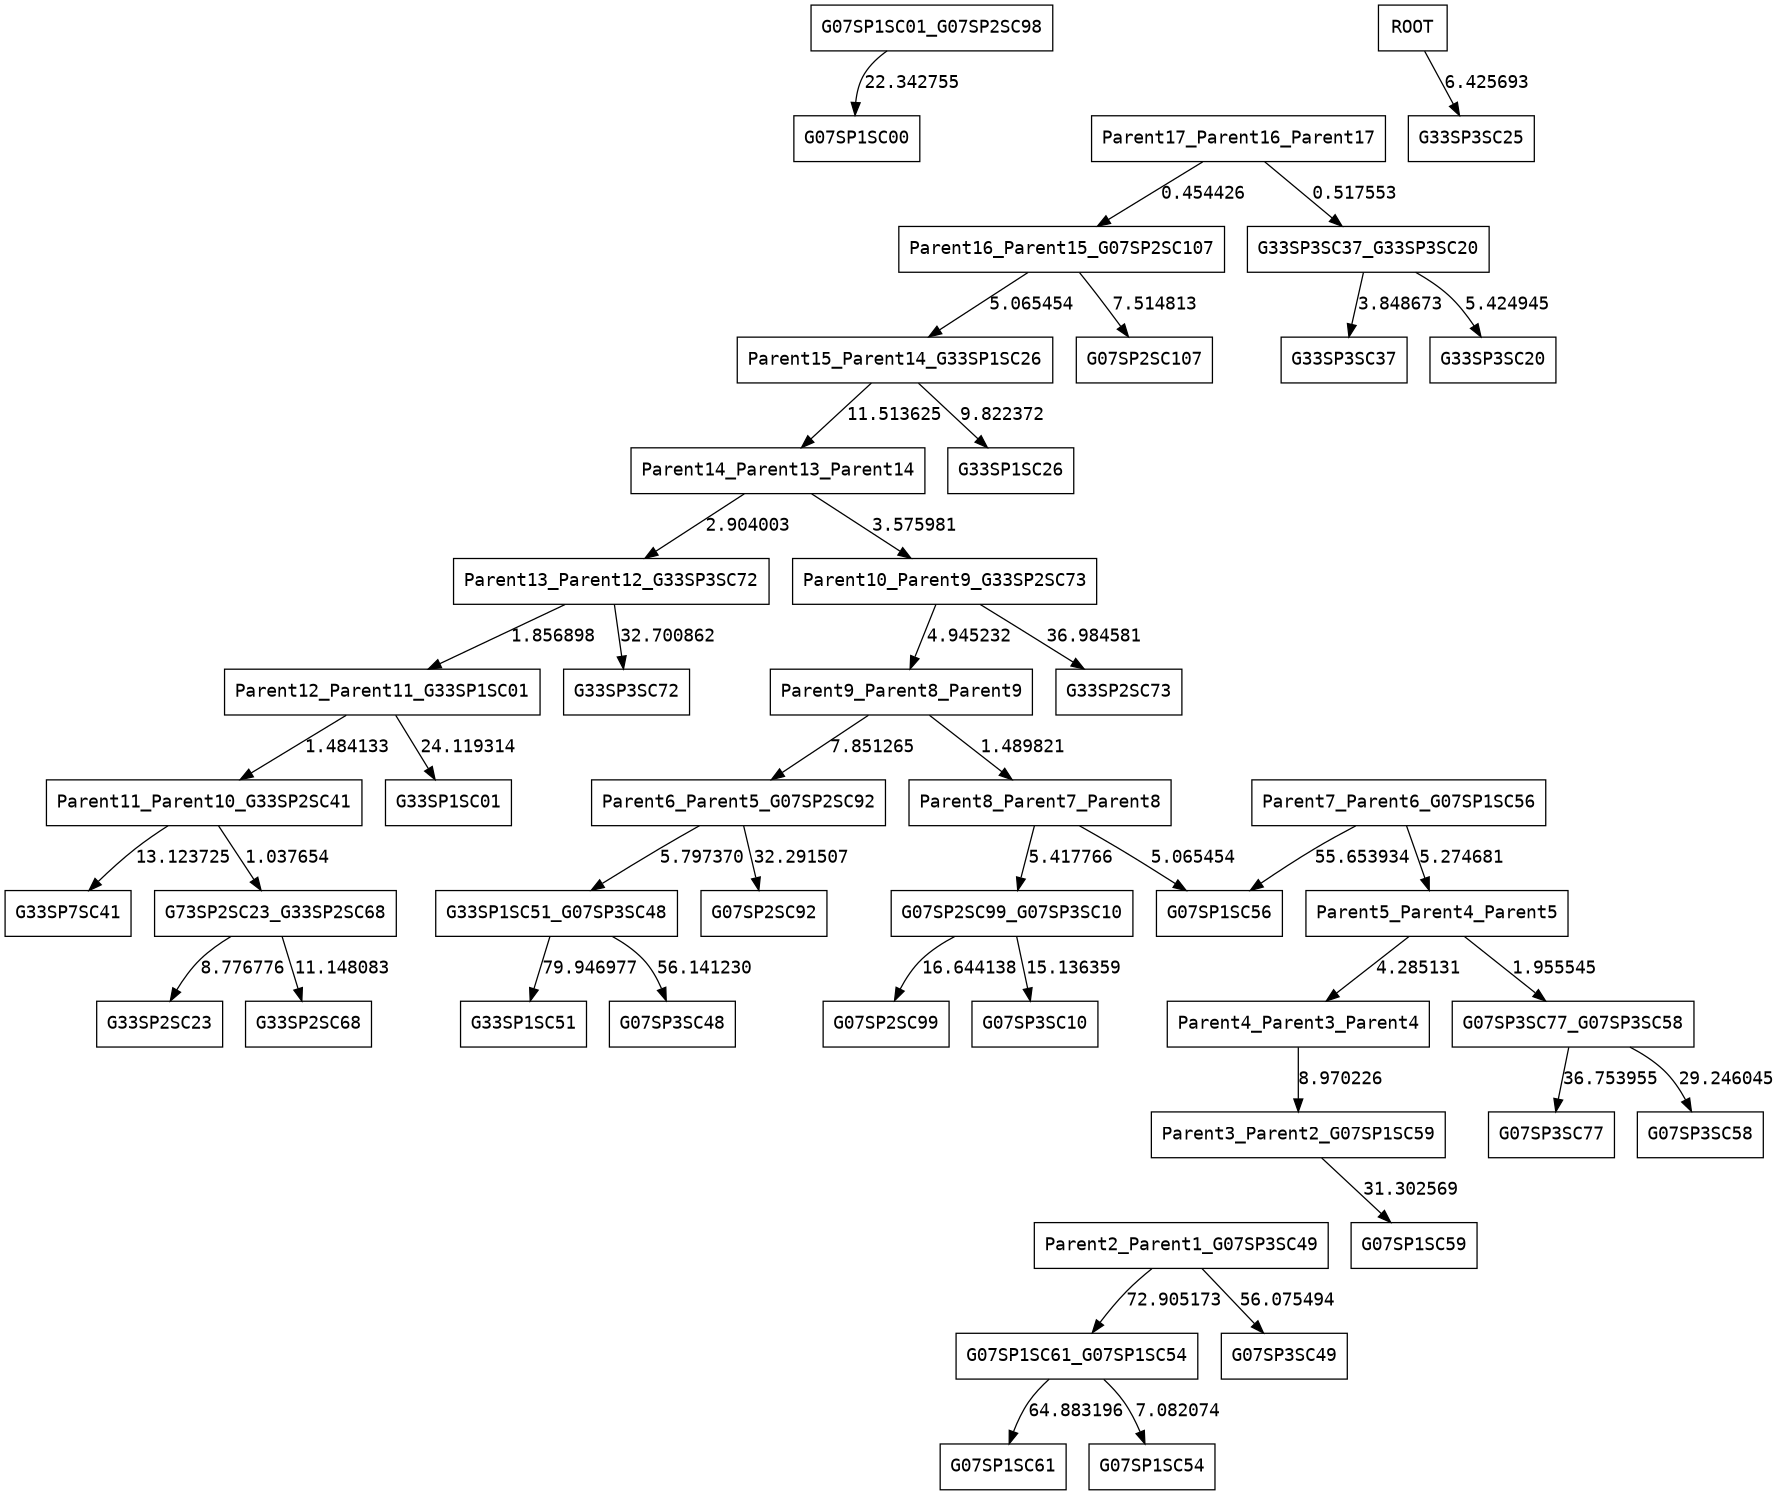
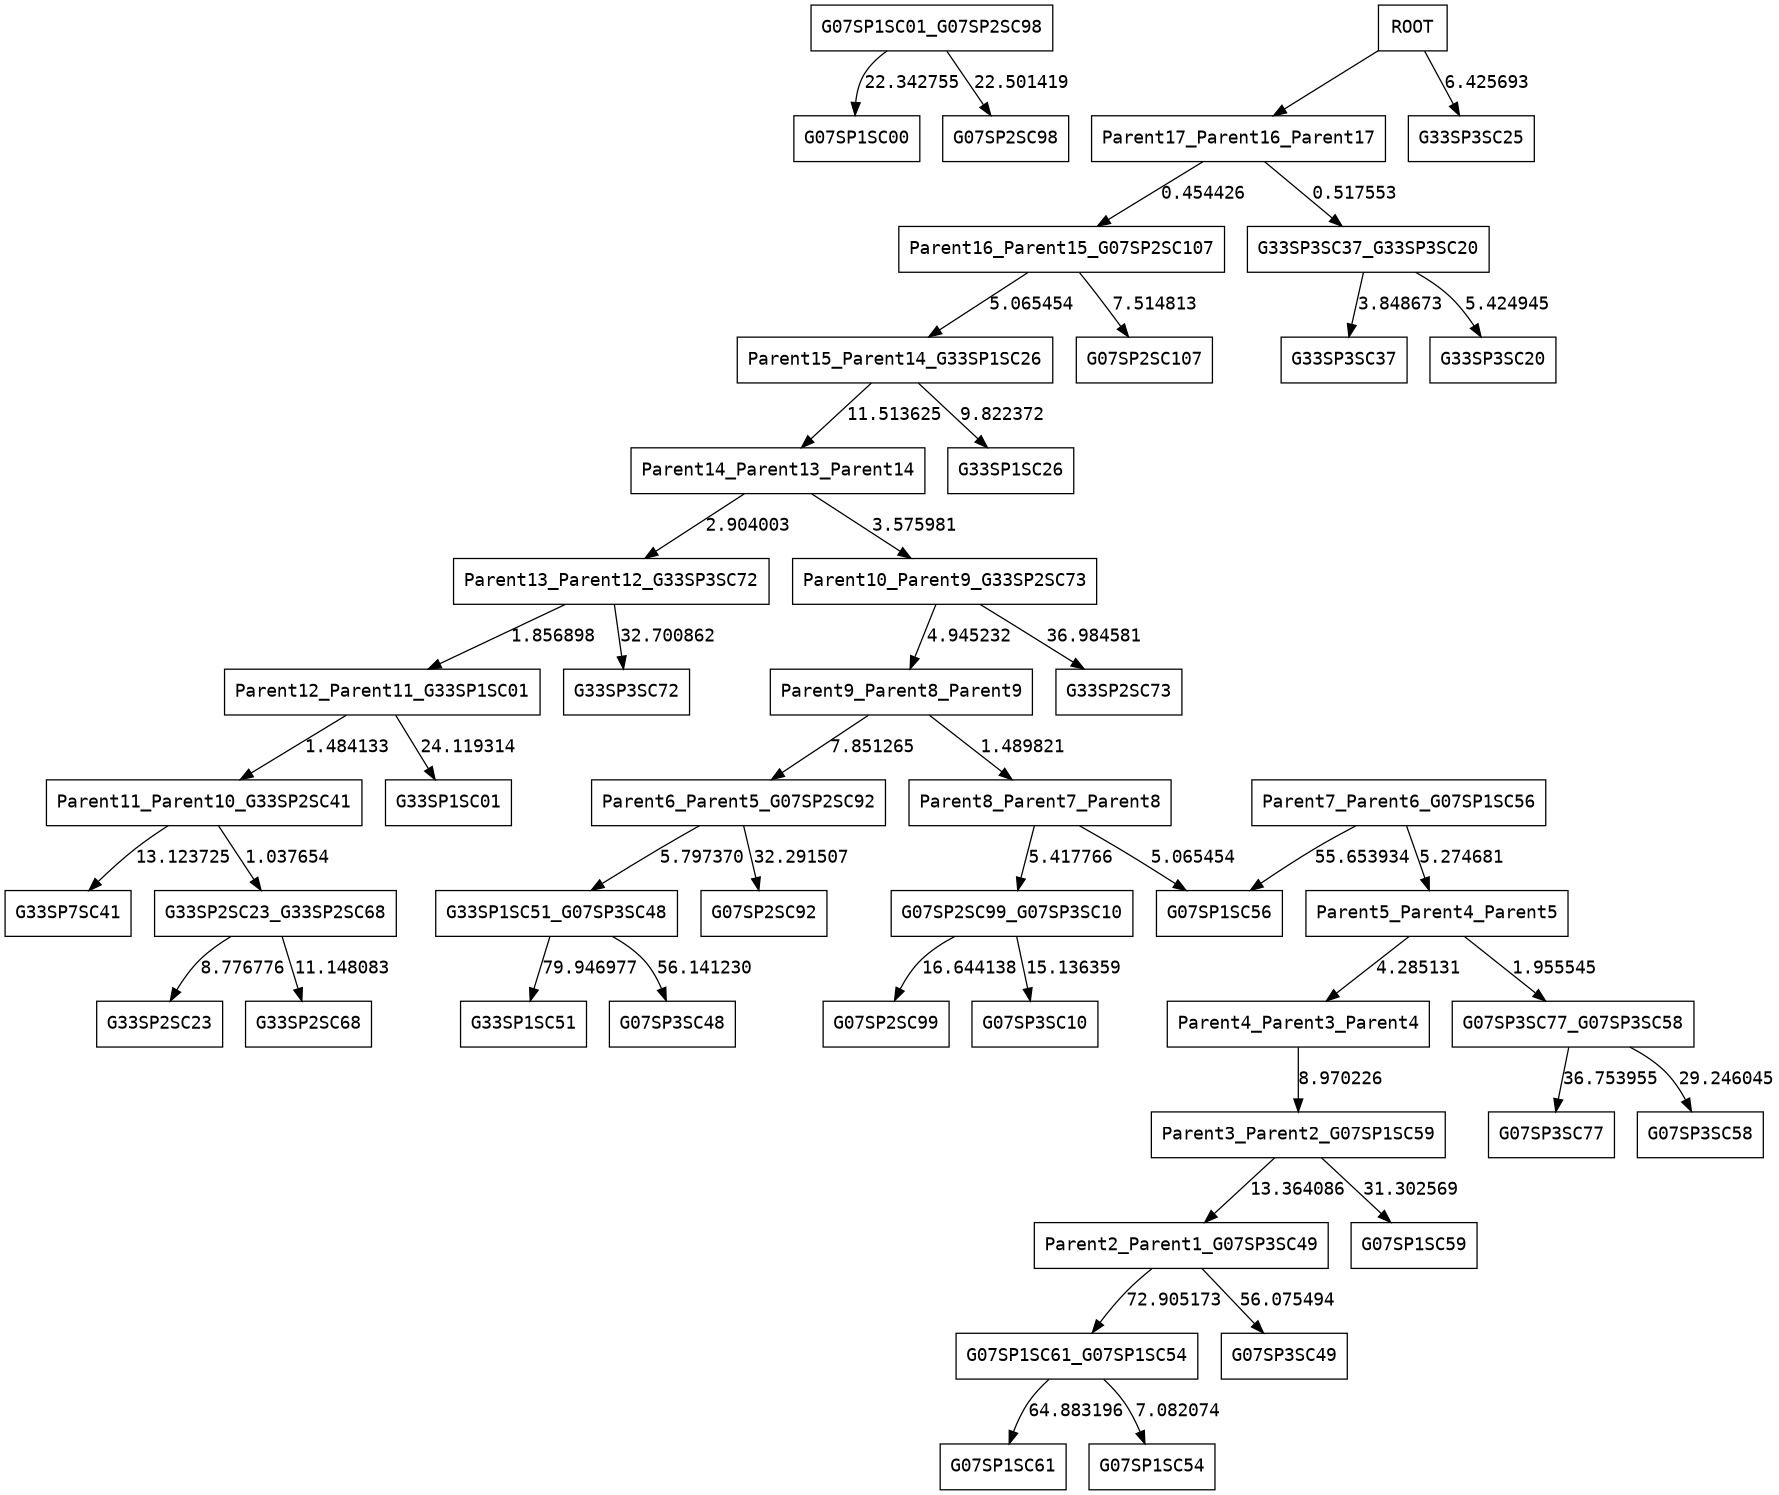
edge "ROOT" -> "Parent17_Parent16_Parent17": added
node "G07SP2SC98": added
node "G73SP2SC23_G33SP2SC68": label "G73SP2SC23_G33SP2SC68" -> "G33SP2SC23_G33SP2SC68"
edge "Parent3_Parent2_G07SP1SC59" -> "Parent2_Parent1_G07SP3SC49": added, label "13.364086"
